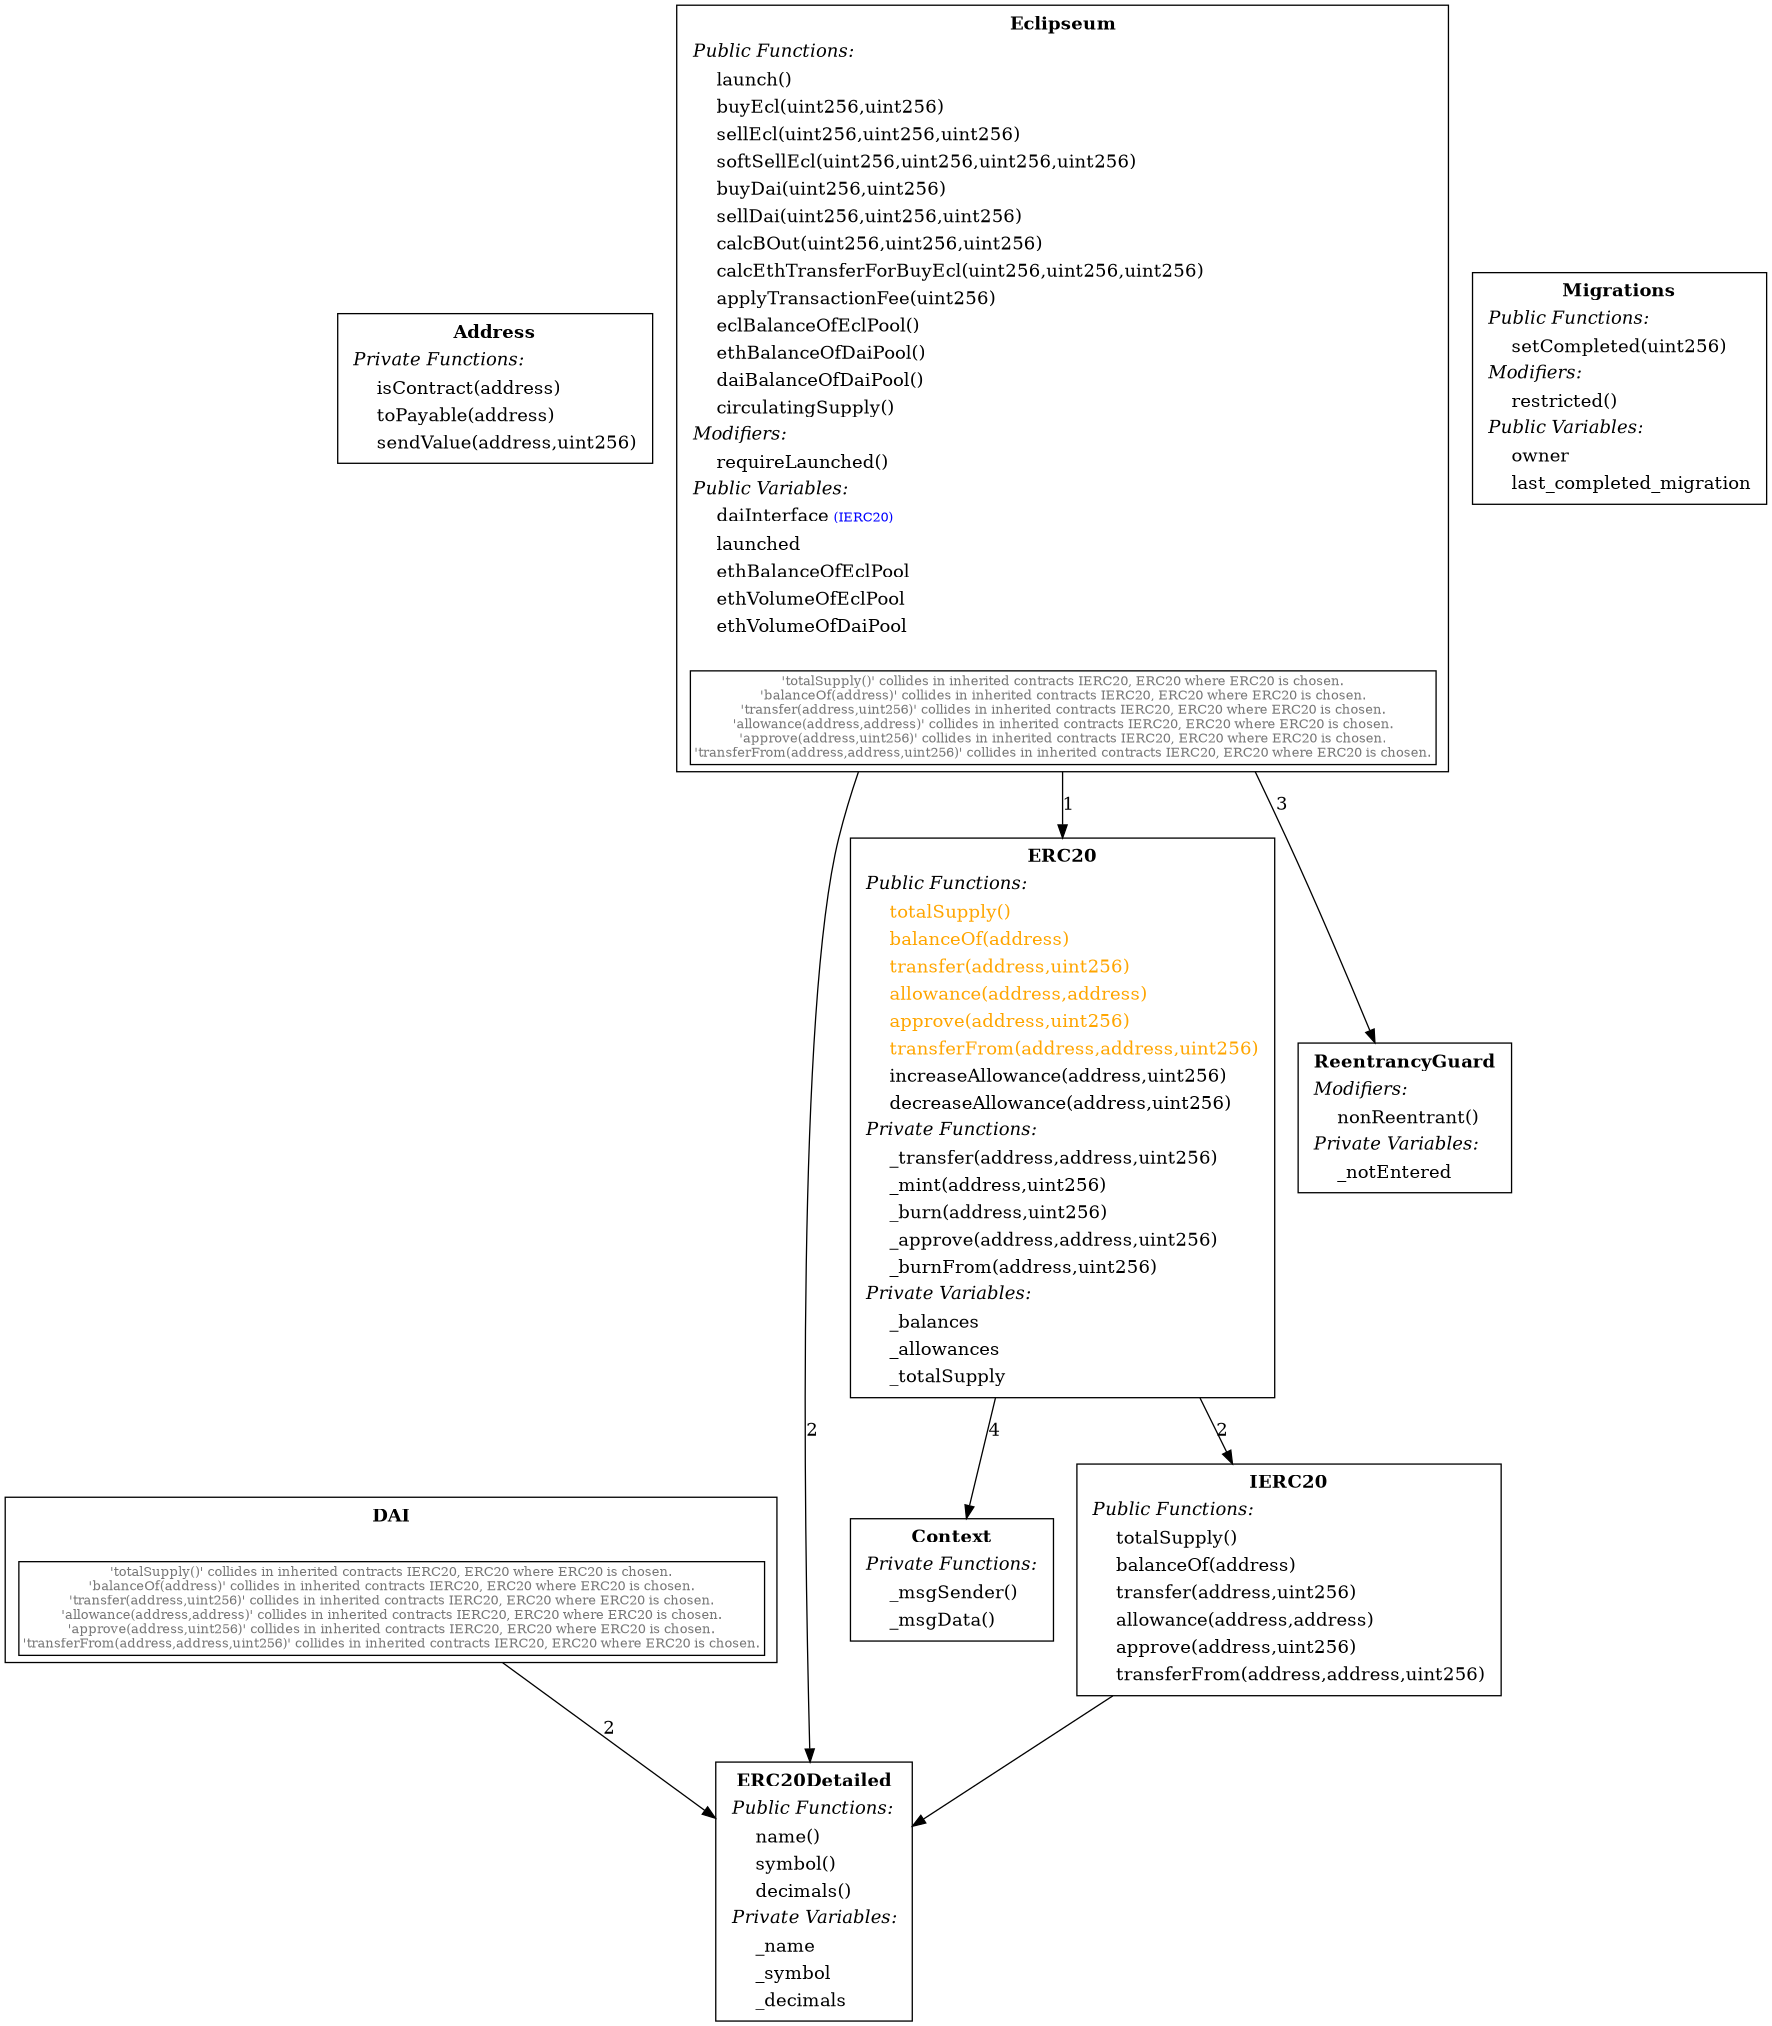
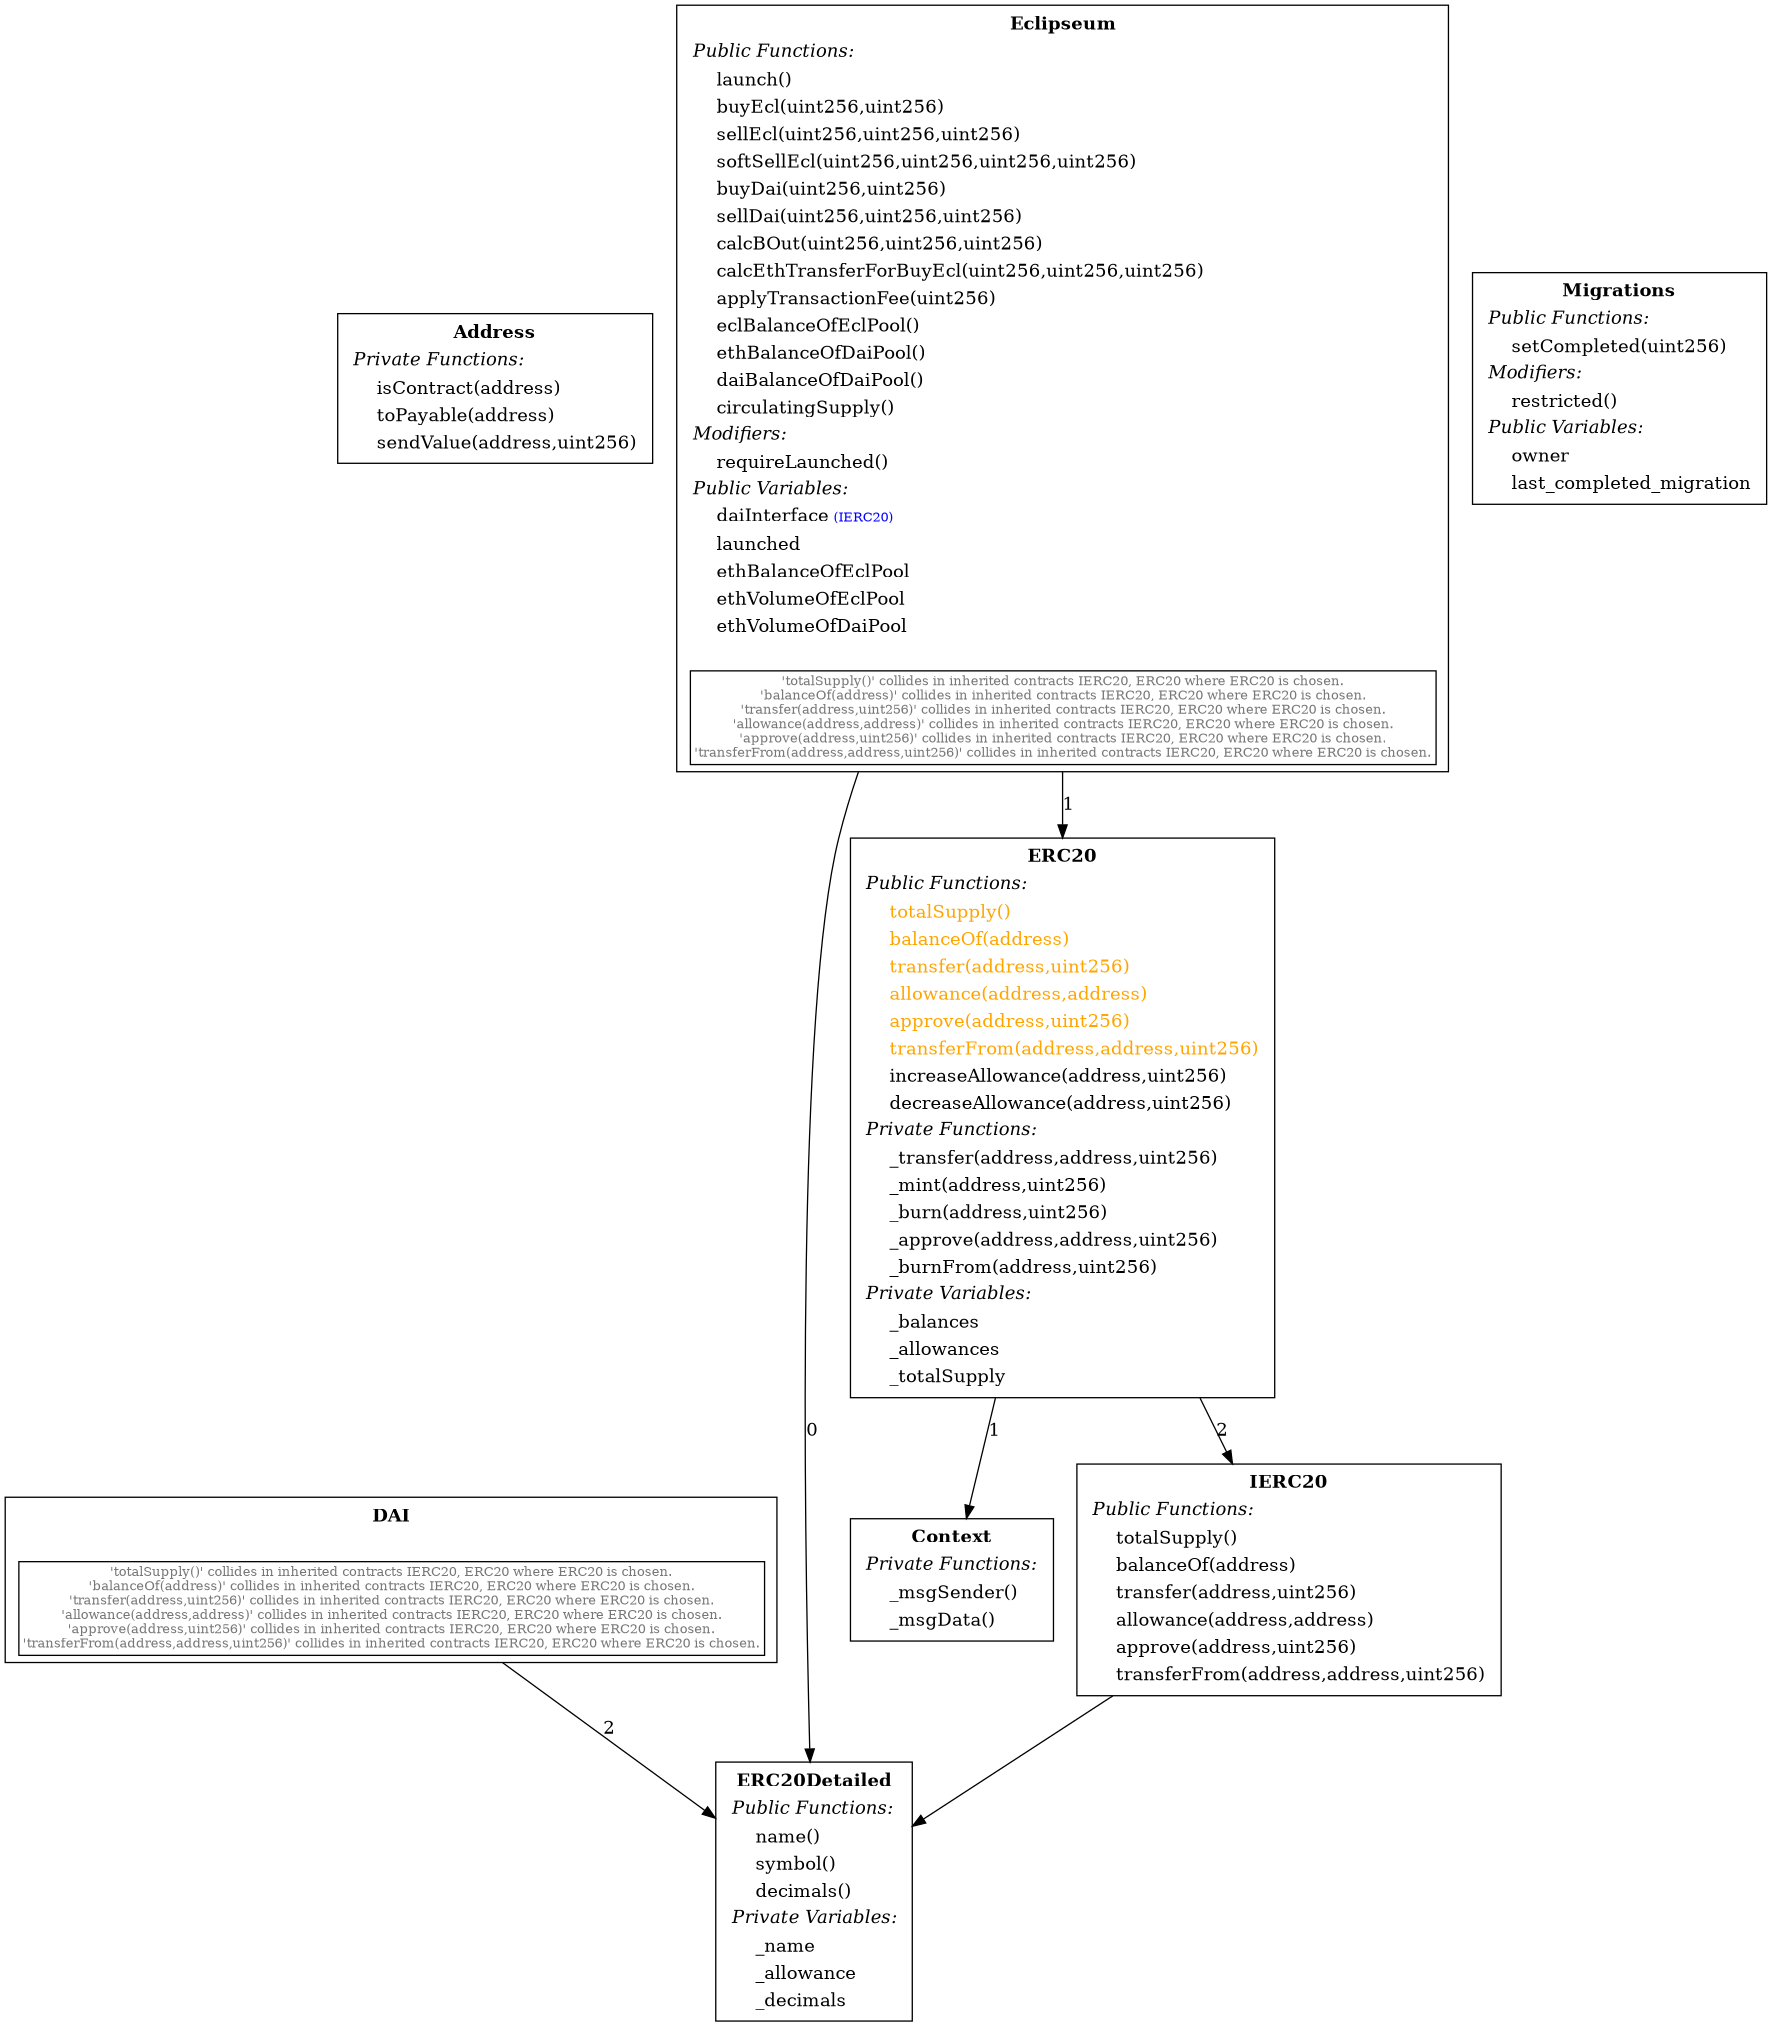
node "ReentrancyGuard": removed
edge "Eclipseum" -> "ERC20Detailed": label "2" -> "0"
edge "ERC20" -> "Context": label "4" -> "1"
node "ERC20Detailed": text "_symbol" -> "_allowance"
